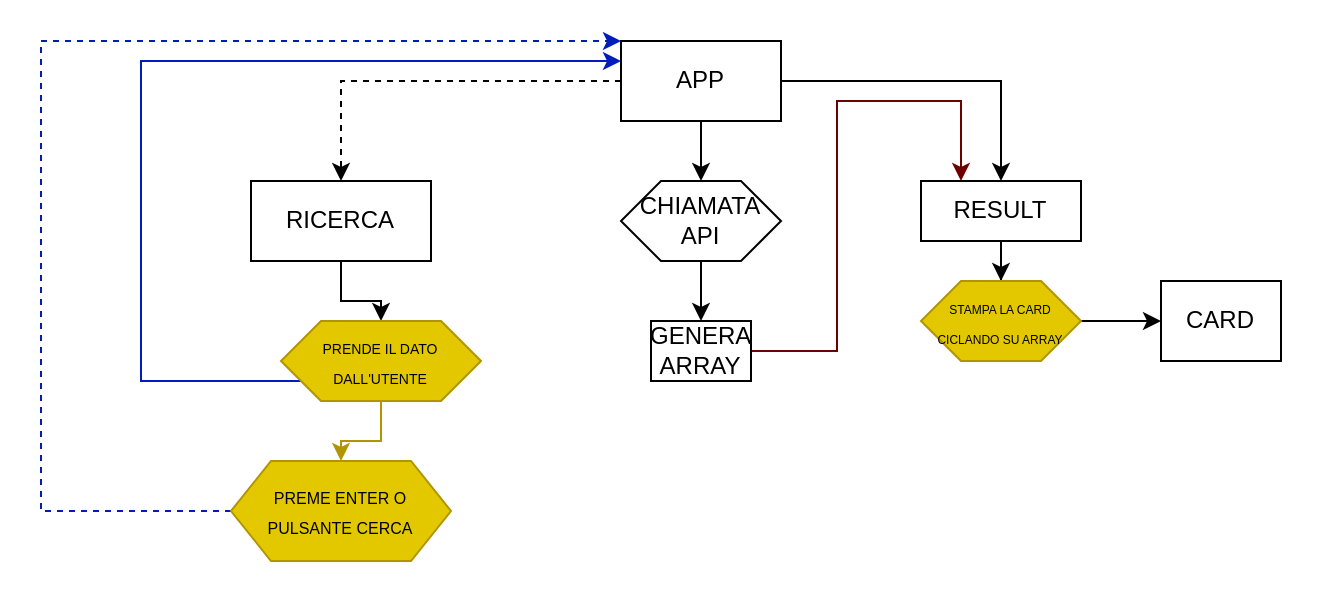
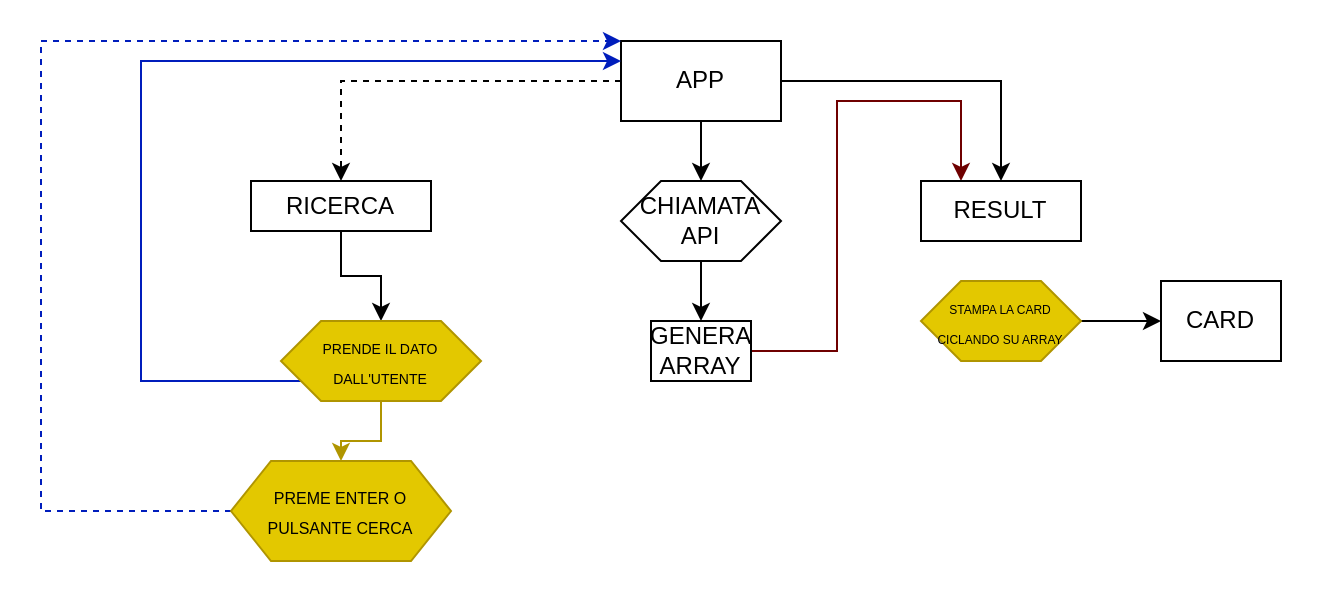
node "RICERCA": size 180x80 -> 180x50
edge "RESULT" -> "STAMPA LA CARD CICLANDO SU ARRAY": removed
